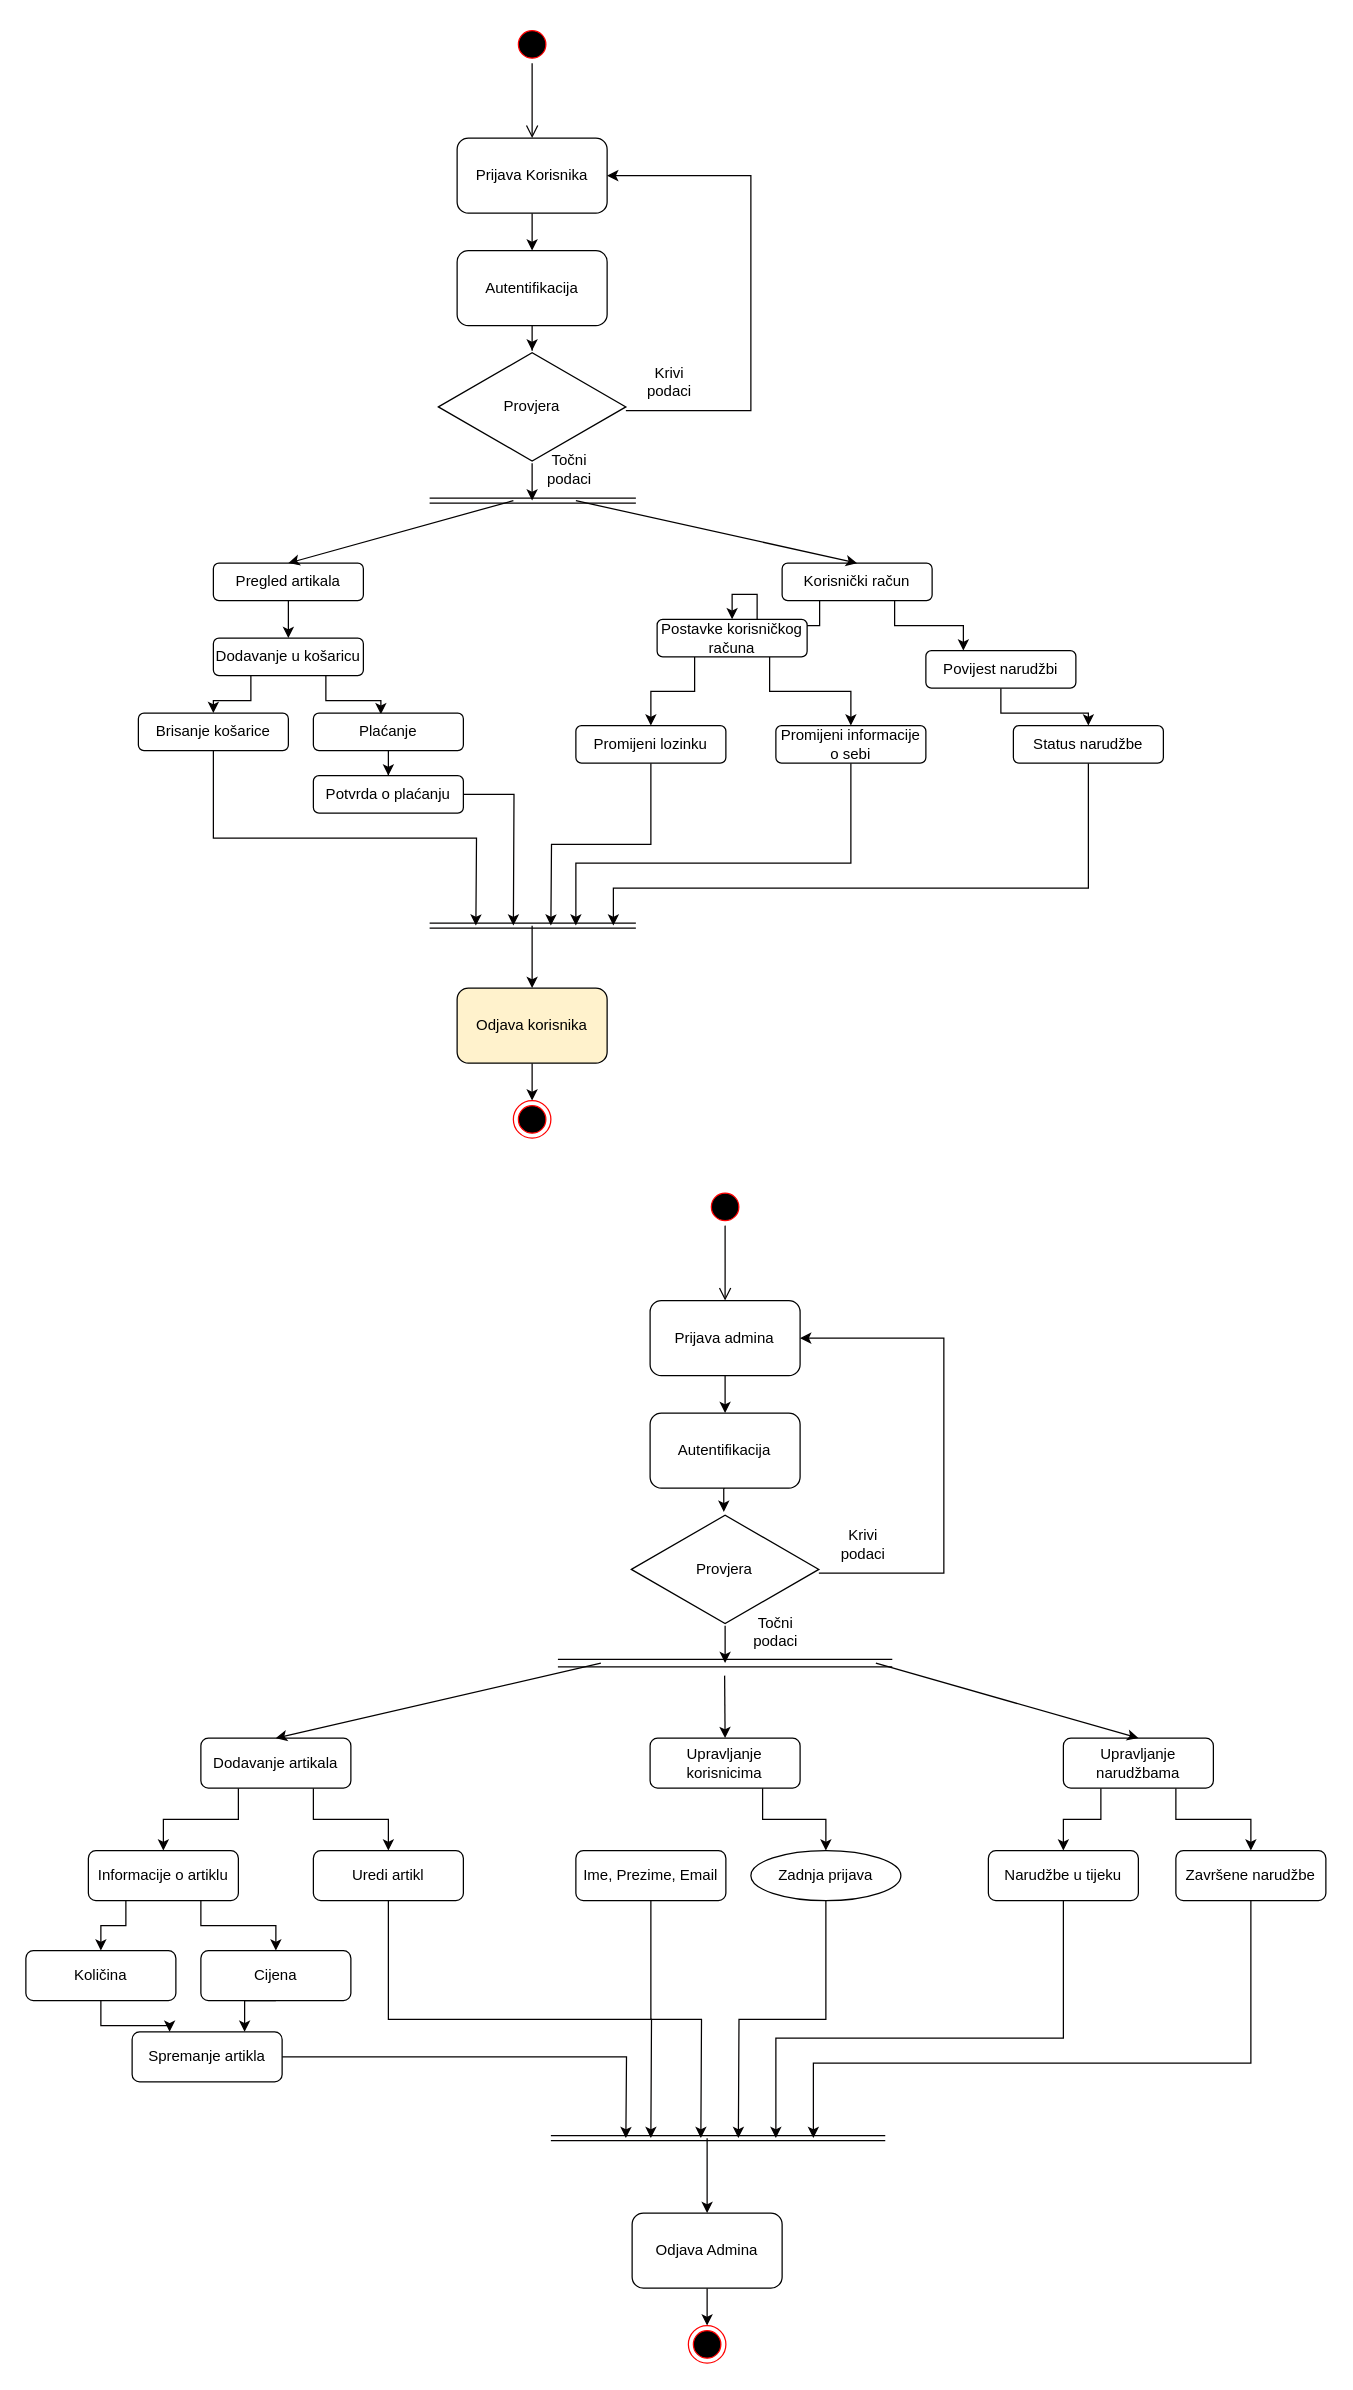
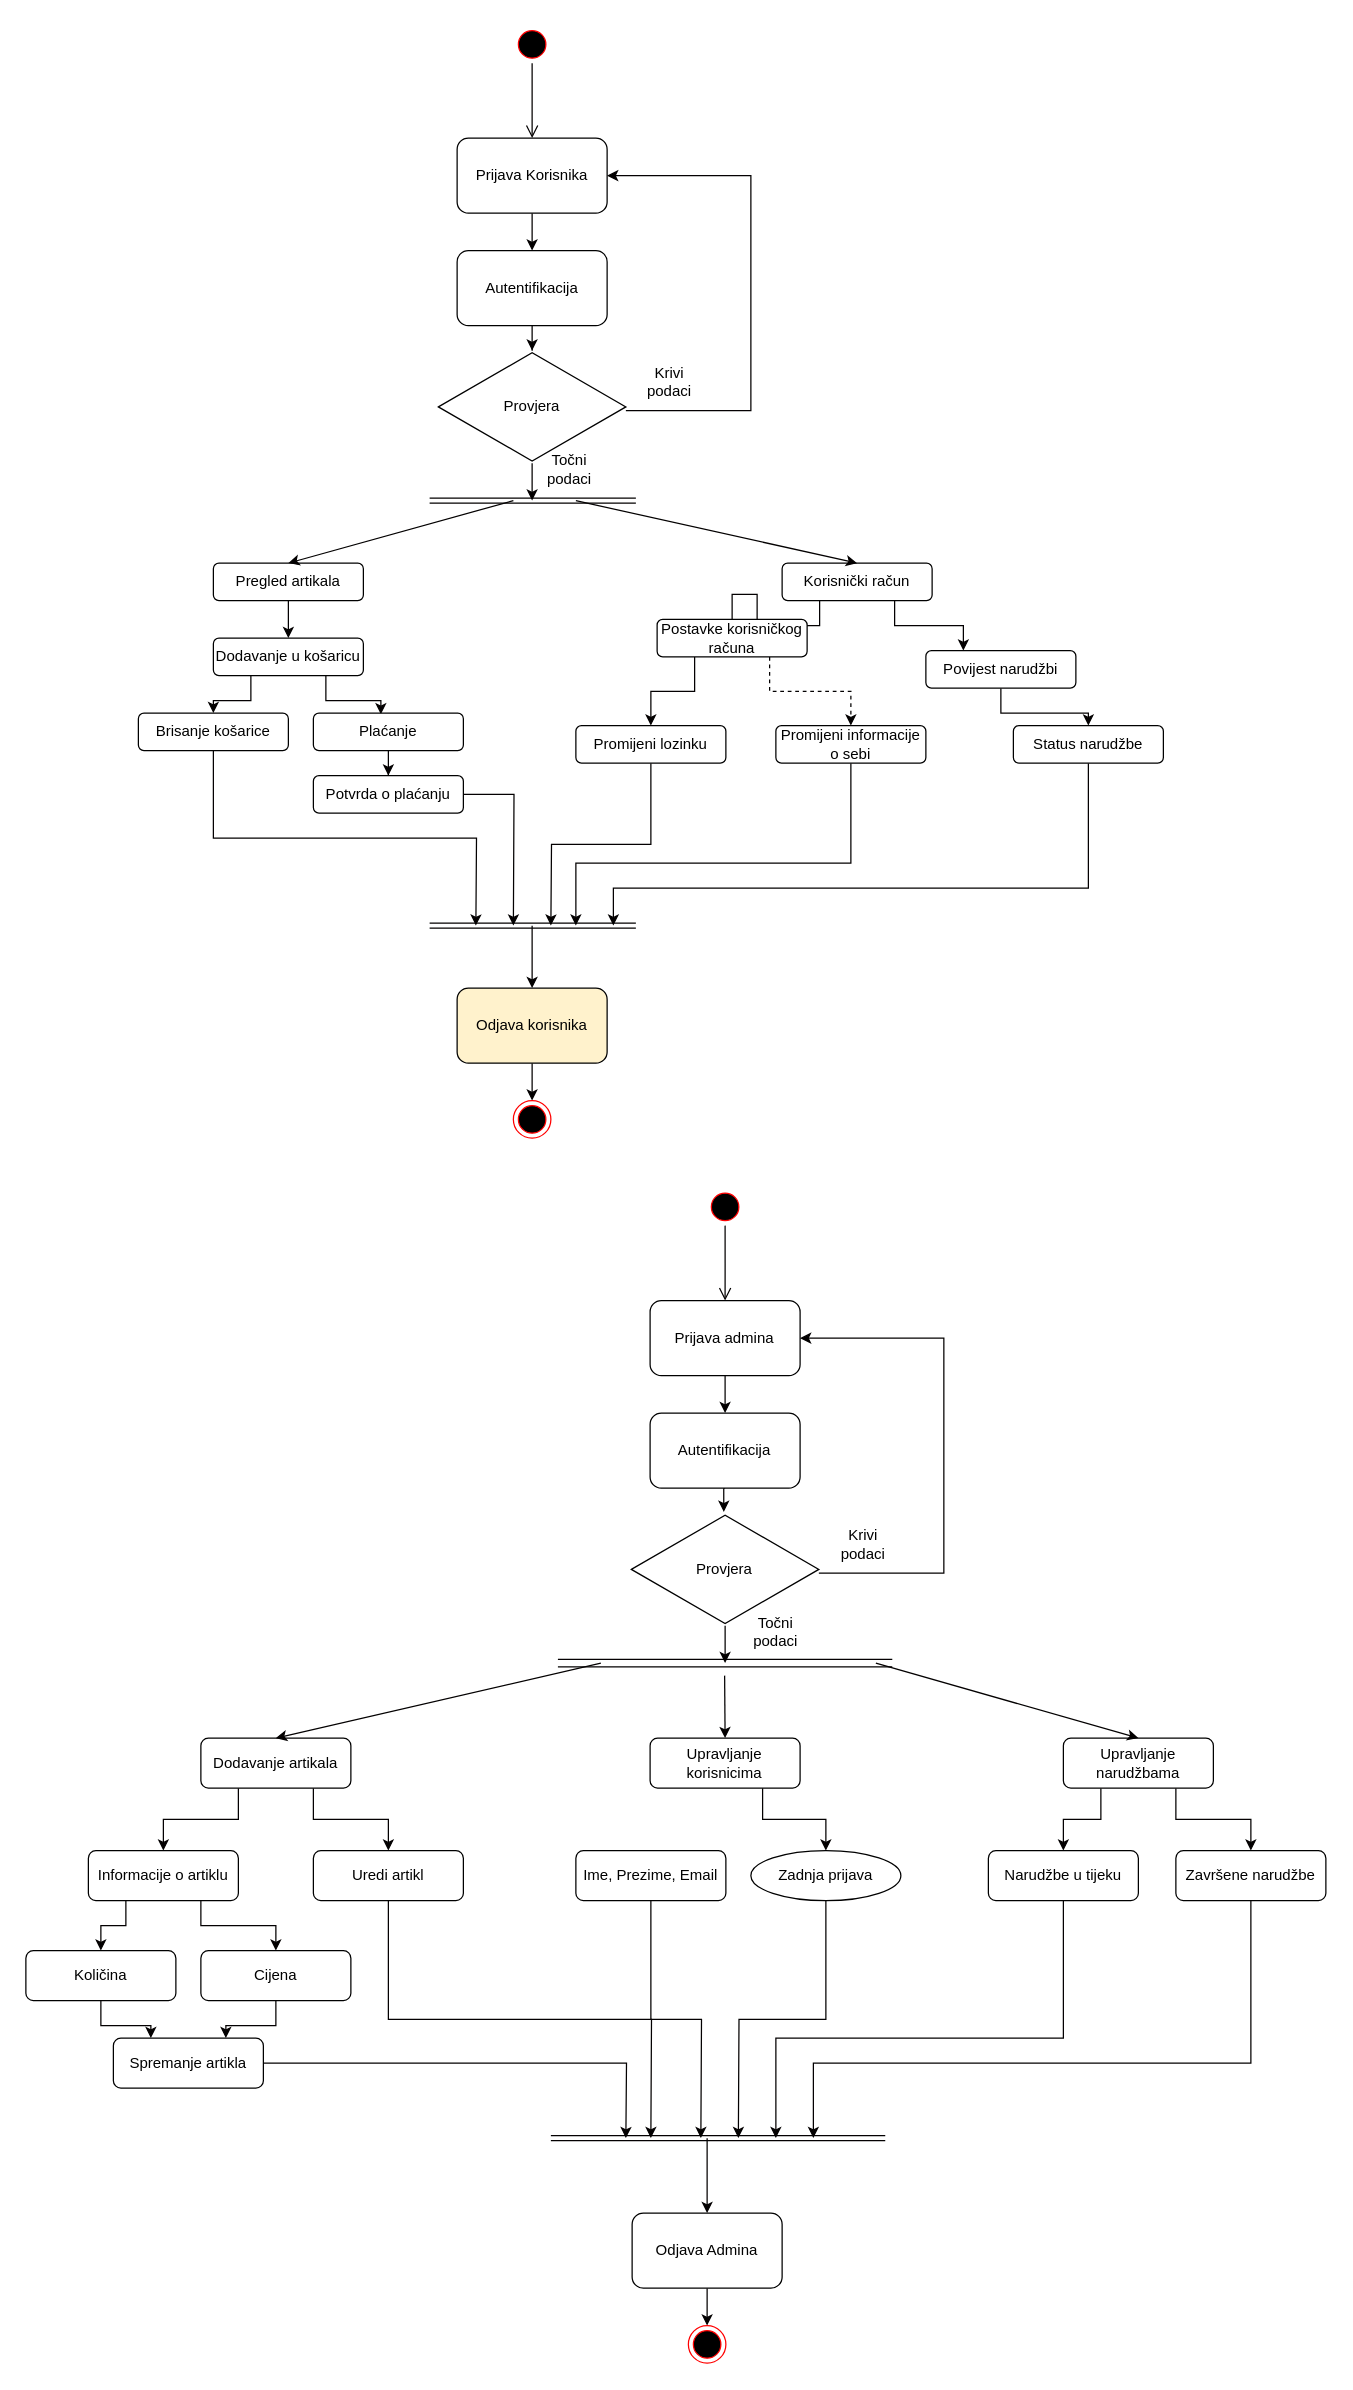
edge "Korisnički račun" -> "Postavke korisničkog računa": arrowhead classic -> none
edge "Postavke korisničkog računa" -> "Promijeni informacije o sebi": style solid -> dashed
node "Spremanje artikla": moved (207, 2057) -> (188, 2063)
